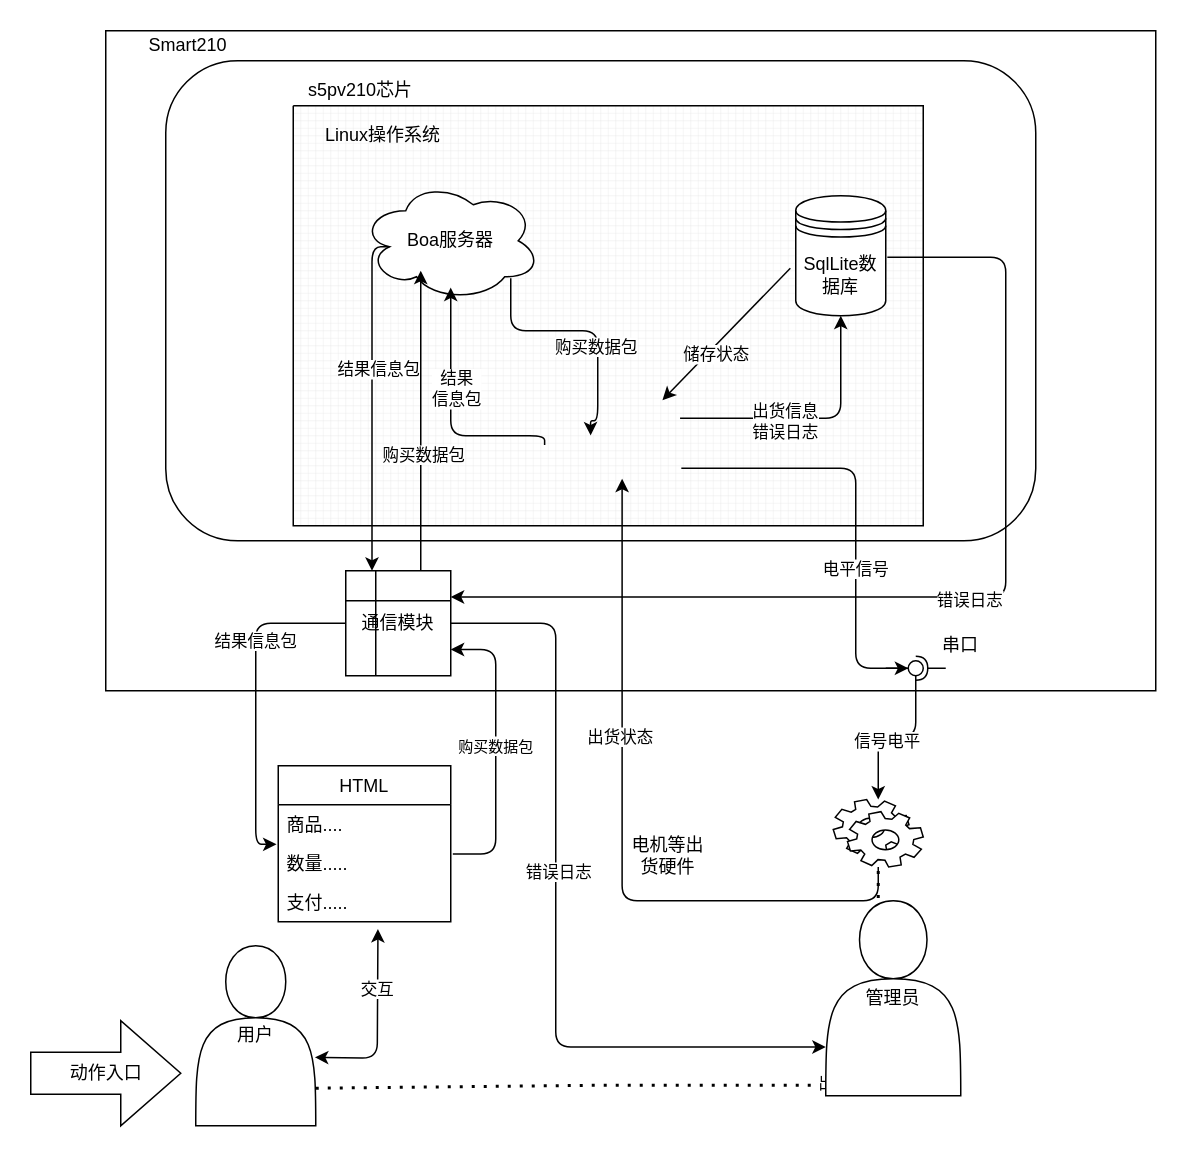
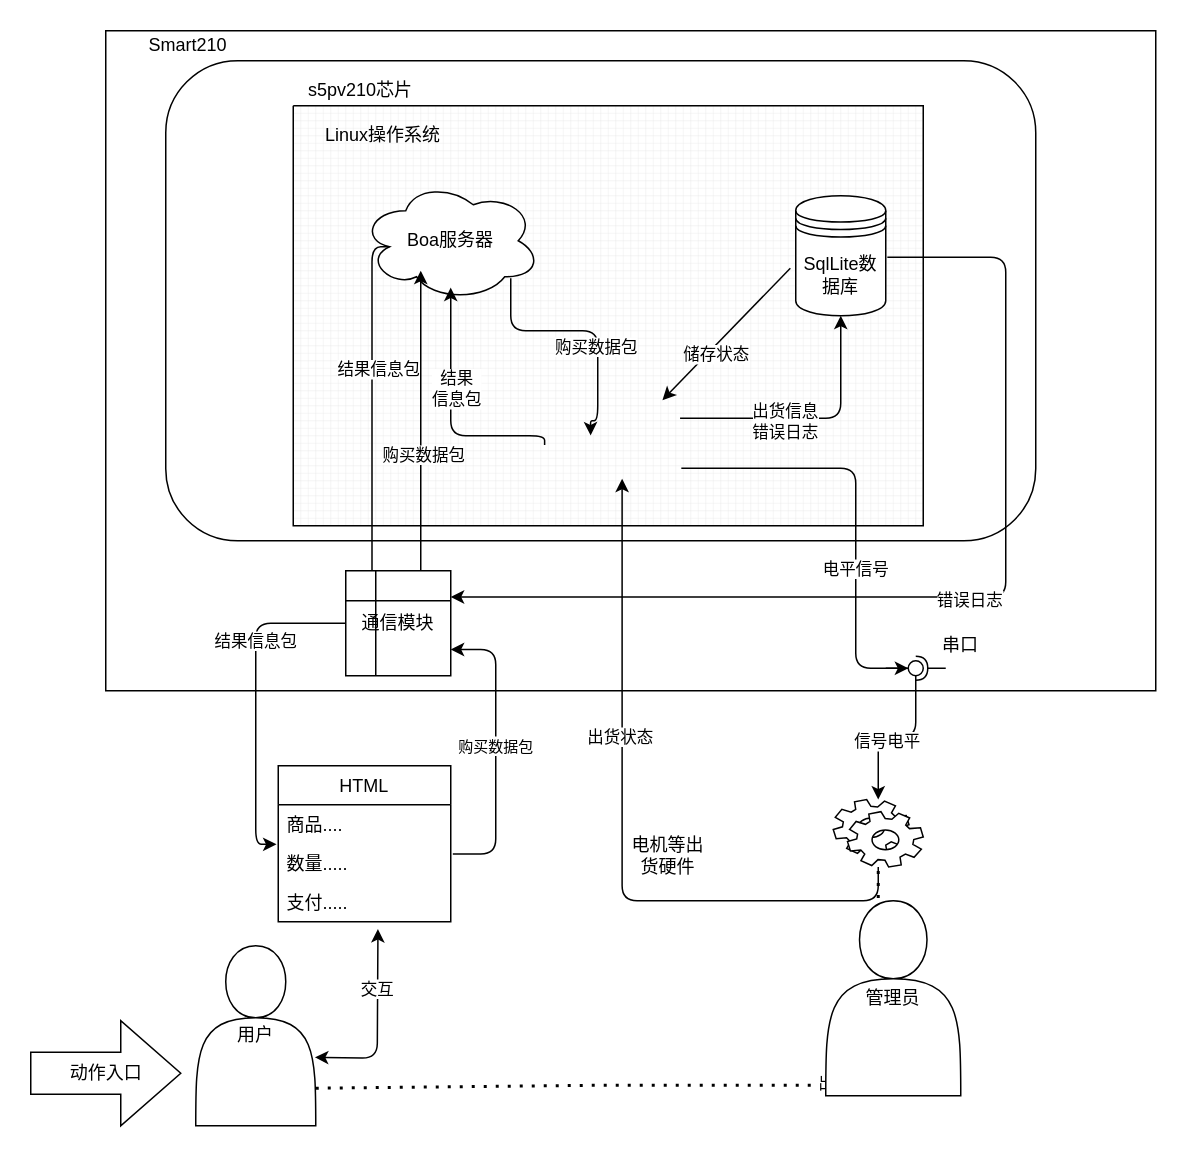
edge "Boa服务器" -> "通信模块": arrowhead classic -> none
edge "通信模块" -> "管理员": removed, label "错误日志"
